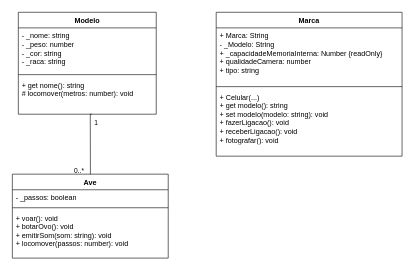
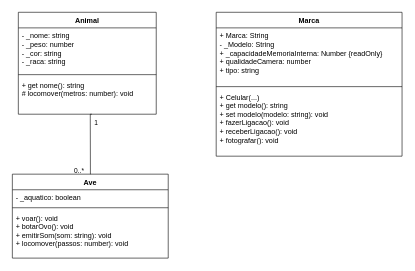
node "Modelo": label "Modelo" -> "Animal"
node "- _passos: boolean": label "- _passos: boolean" -> "- _aquatico: boolean"
